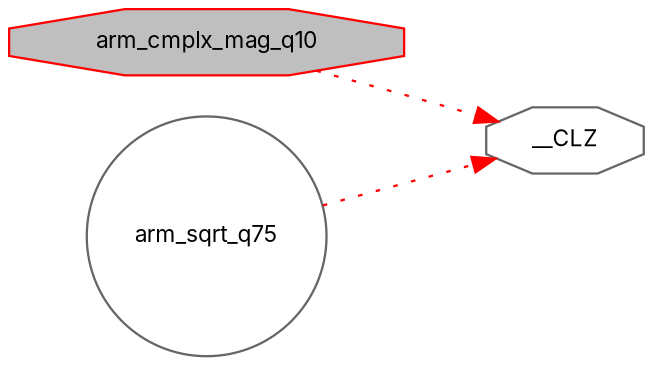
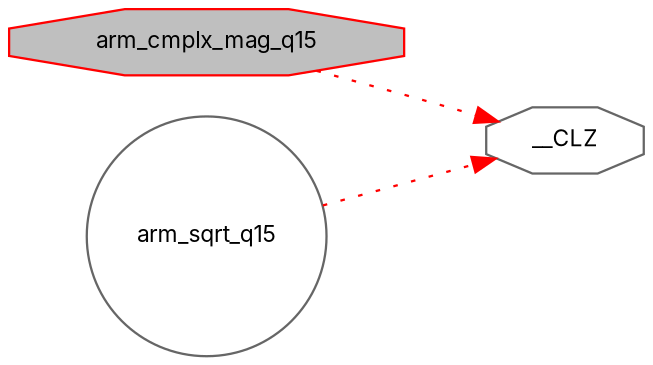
node "arm_cmplx_mag_q10": label "arm_cmplx_mag_q10" -> "arm_cmplx_mag_q15"
node "arm_sqrt_q75": label "arm_sqrt_q75" -> "arm_sqrt_q15"
